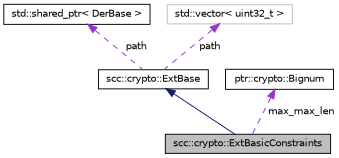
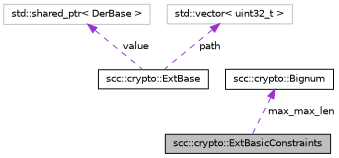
node "std::shared_ptr< DerBase >": color black -> grey75
edge "scc::crypto::ExtBase" -> "std::shared_ptr< DerBase >": label " path" -> " value"
node "ptr::crypto::Bignum": label "ptr::crypto::Bignum" -> "scc::crypto::Bignum"
edge "scc::crypto::ExtBasicConstraints" -> "scc::crypto::ExtBase": removed
